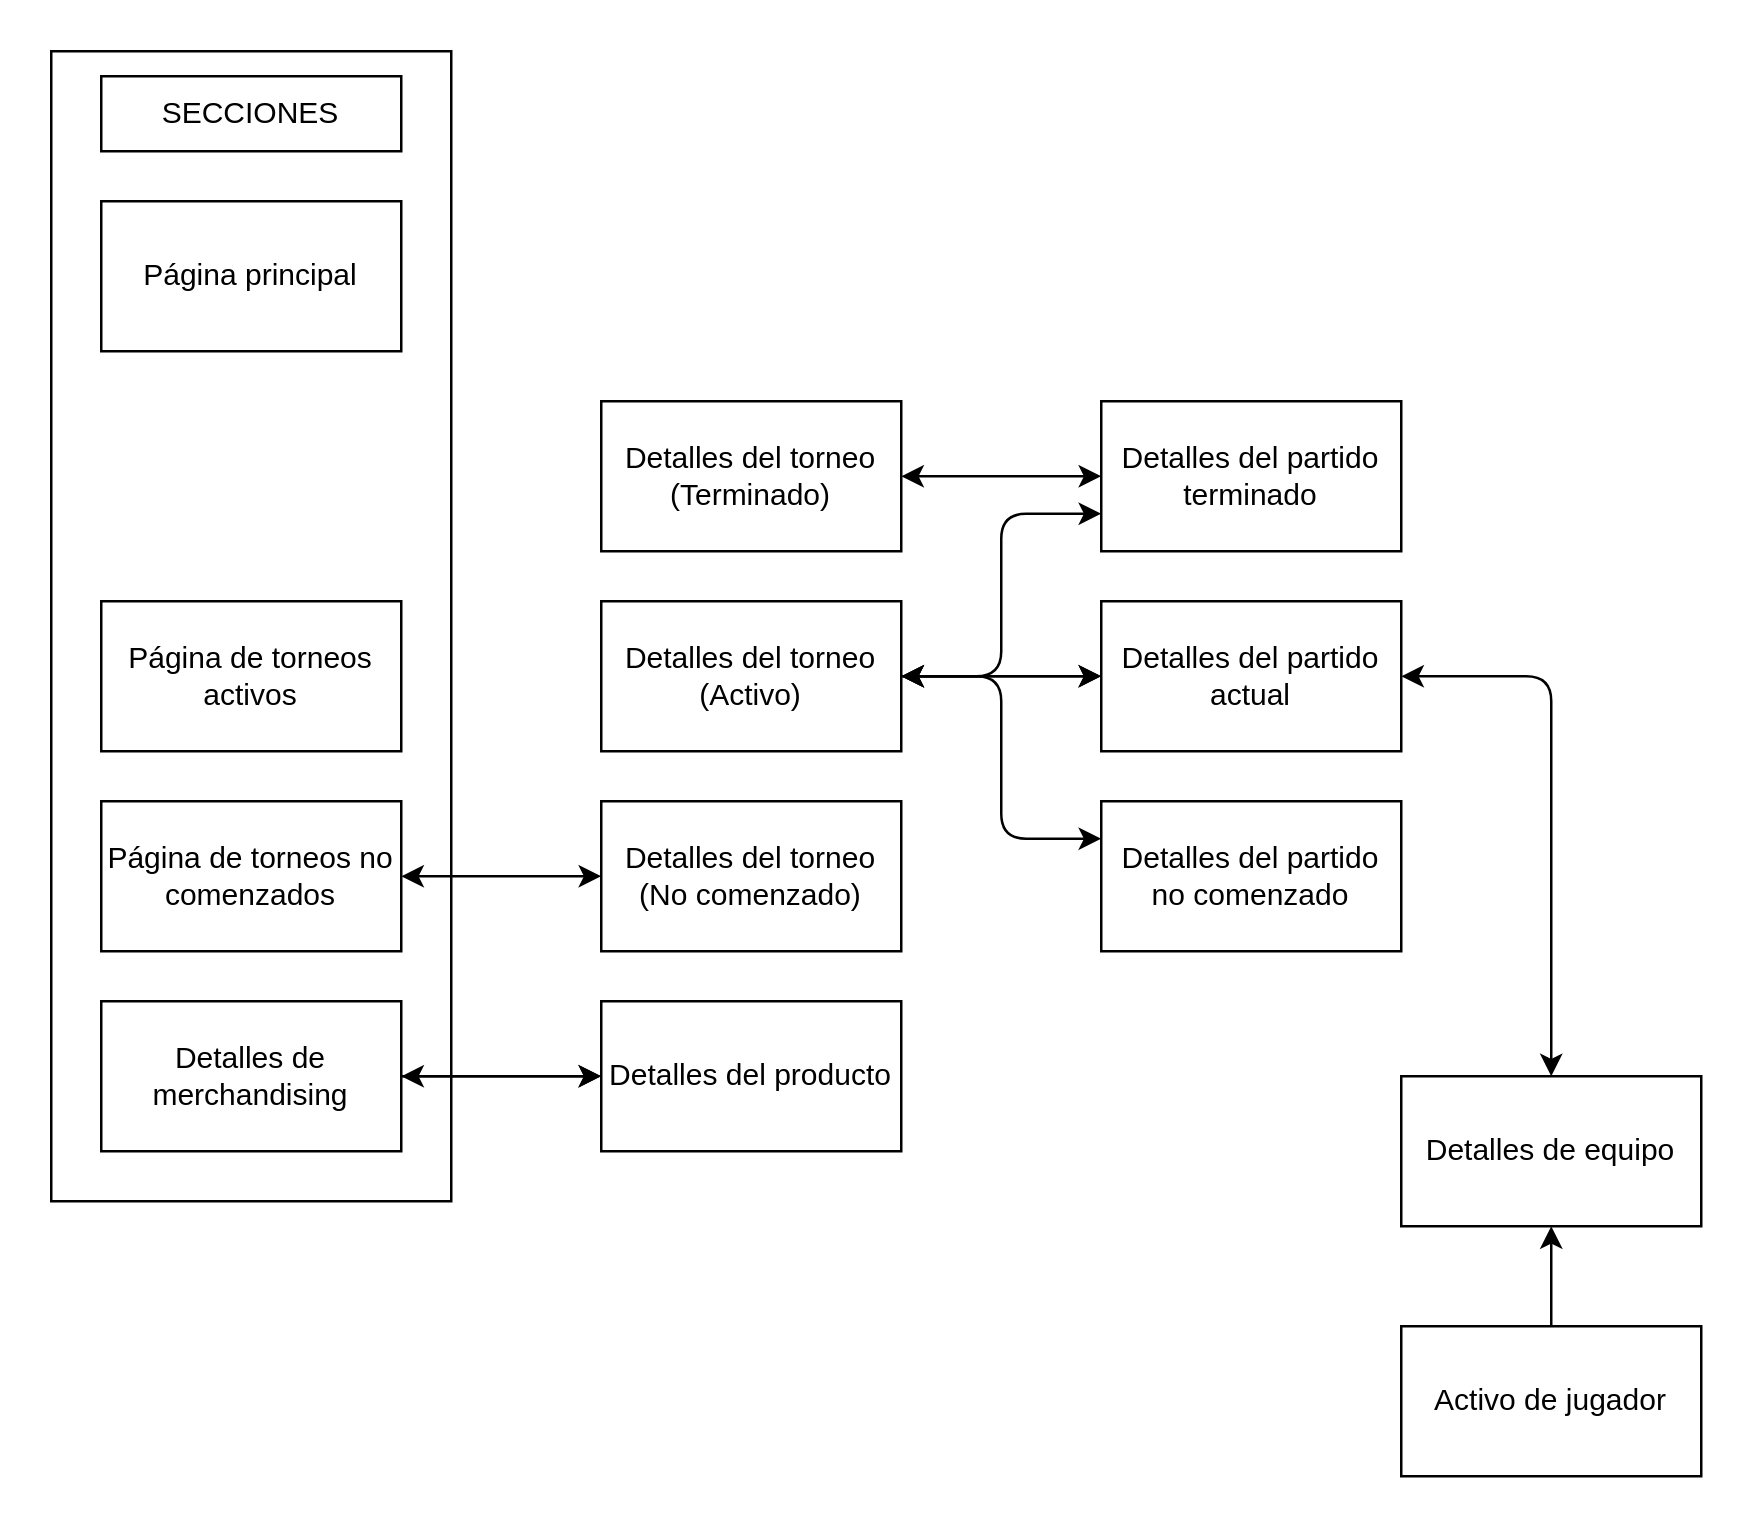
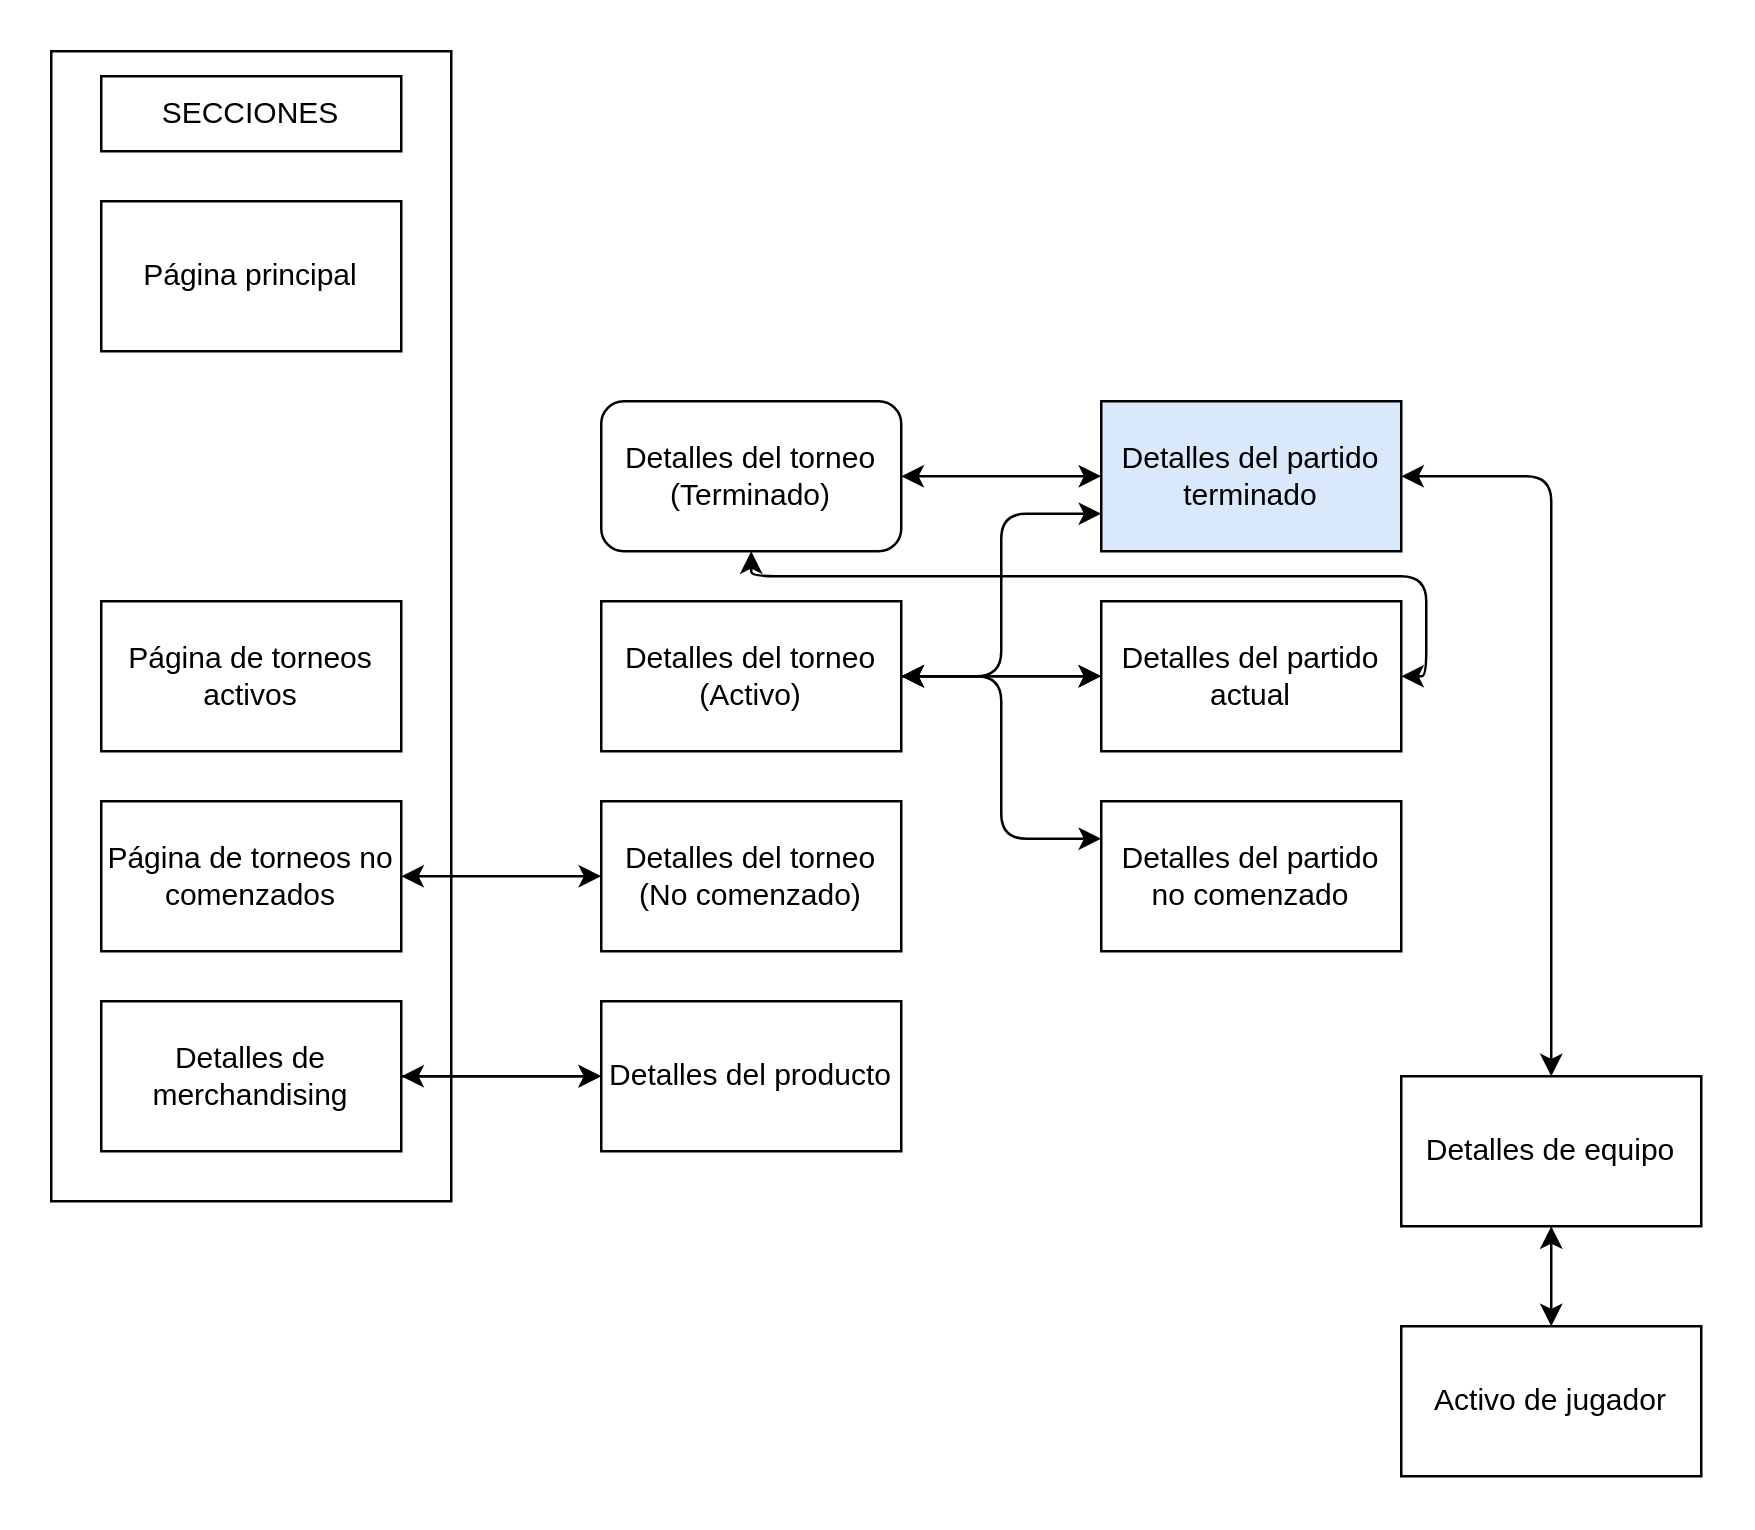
node "Detalles del torneo (Terminado)": shape rectangle -> rounded rectangle
node "Detalles del partido terminado": fillcolor #ffffff -> #dae8fc
edge "Detalles del partido terminado" -- "Detalles de equipo": added
edge "Detalles del partido actual" -- "Detalles de equipo": now "Detalles del partido actual" -- "Detalles del torneo (Terminado)"
edge "Activo de jugador" -> "Detalles de equipo": arrowhead none -> classic
